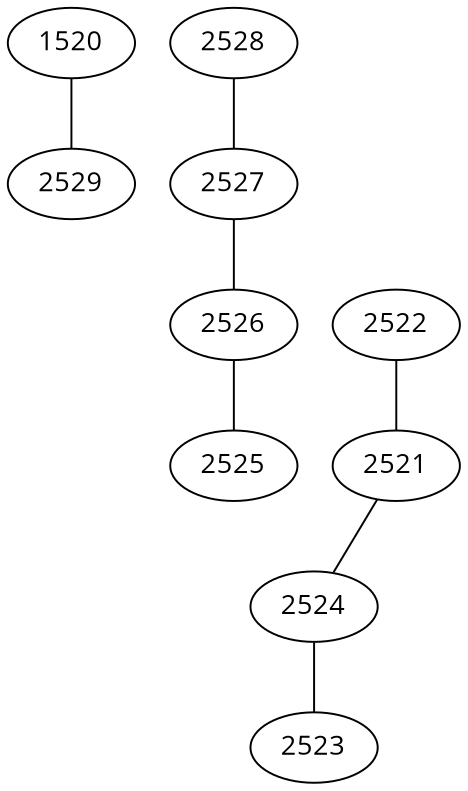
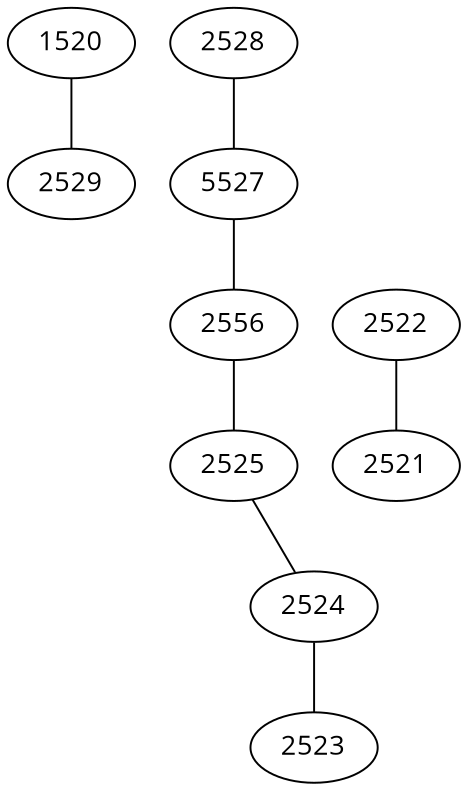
node "2527": label "2527" -> "5527"
node "2526": label "2526" -> "2556"
edge "2521" -- "2524": now "2525" -- "2524"
